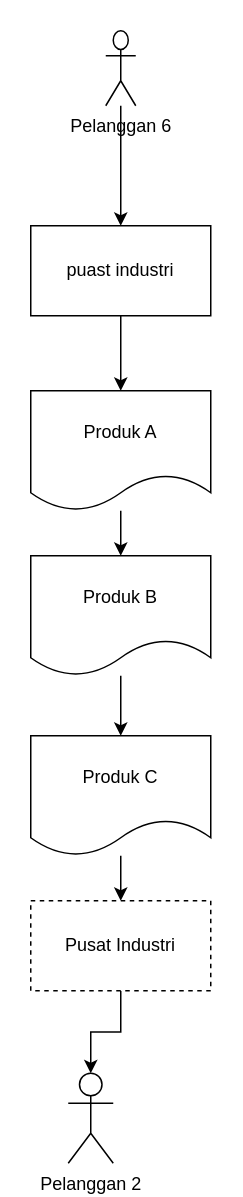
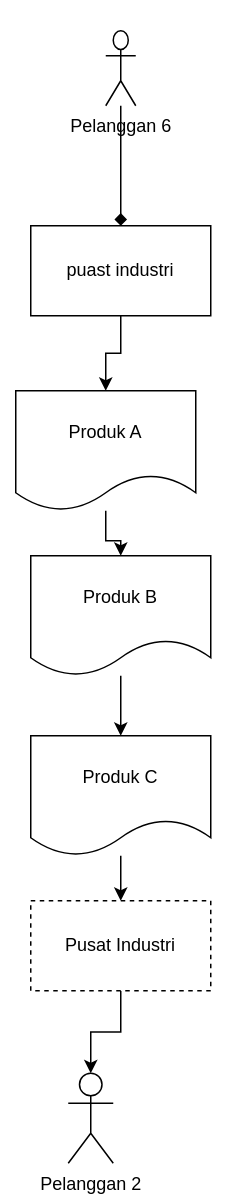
edge "Pelanggan 6" -> "puast industri": arrowhead classic -> diamond
node "Produk A": moved (121, 451) -> (106, 451)
